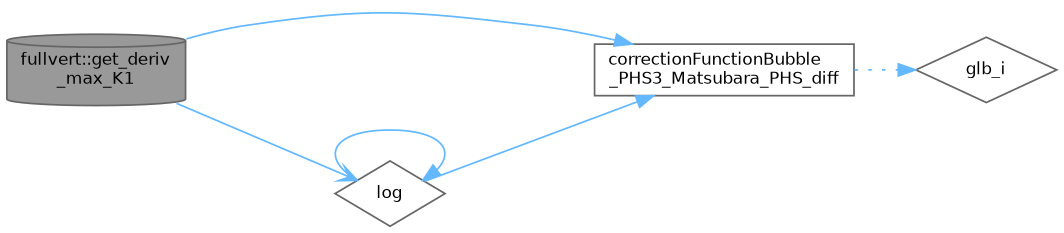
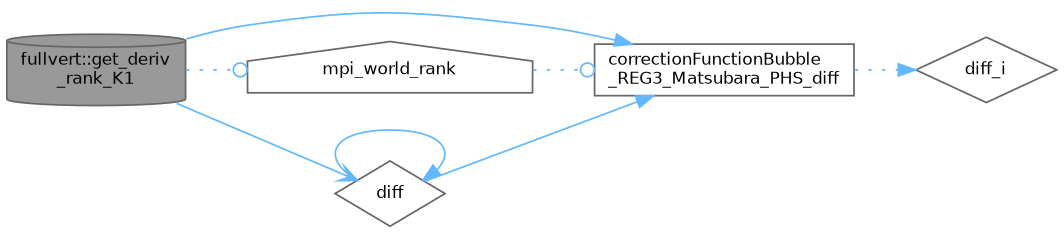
node "fullvert::get_deriv _max_K1": label "fullvert::get_deriv _max_K1" -> "fullvert::get_deriv _rank_K1"
node "mpi_world_rank": added
node "correctionFunctionBubble _PHS3_Matsubara_PHS_diff": label "correctionFunctionBubble _PHS3_Matsubara_PHS_diff" -> "correctionFunctionBubble _REG3_Matsubara_PHS_diff"
node "glb_i": label "glb_i" -> "diff_i"
node "log": label "log" -> "diff"
